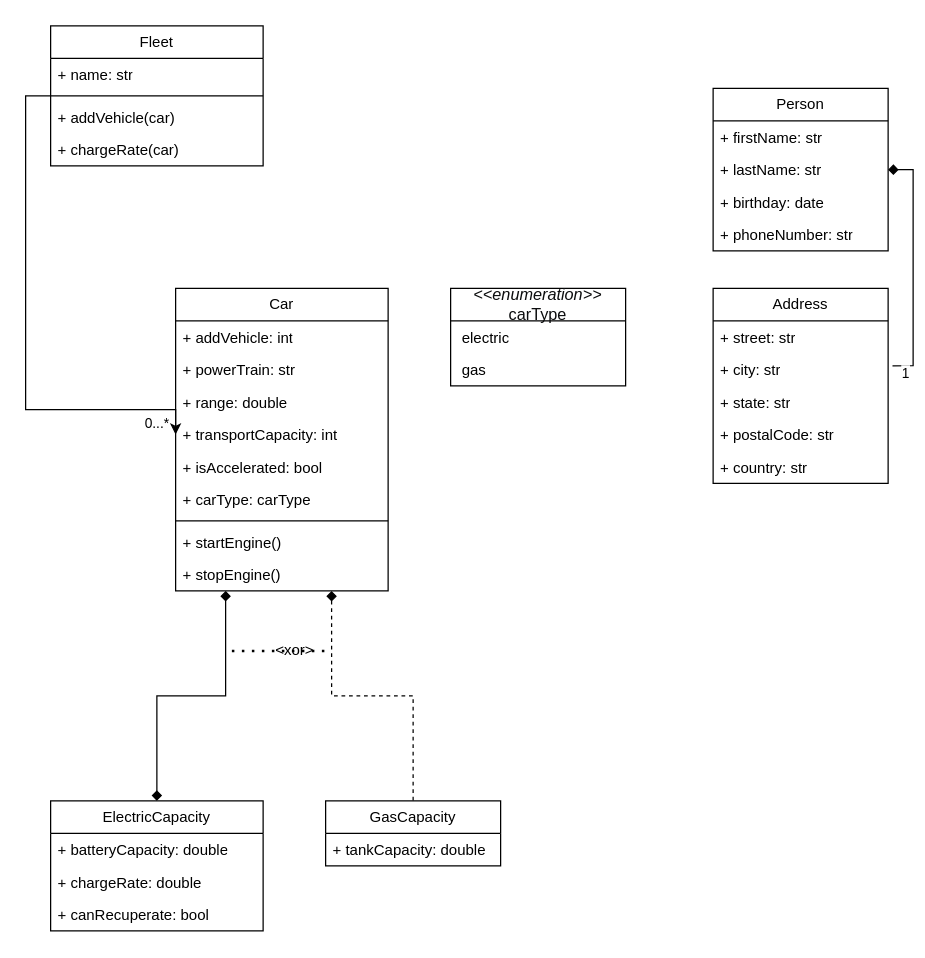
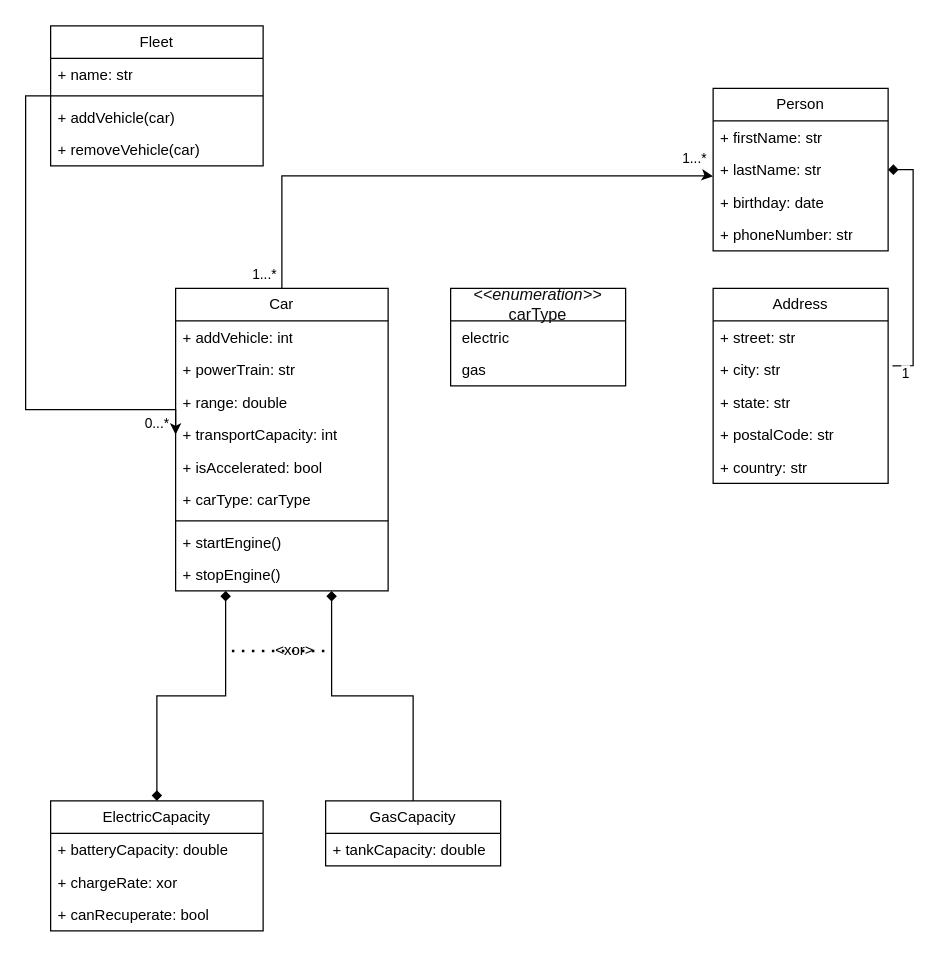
node "+ chargeRate(car)": label "+ chargeRate(car)" -> "+ removeVehicle(car)"
edge "Car" -> "+ lastName: str": added, labels "1...*", "1...*"
edge "GasCapacity" -> "+ stopEngine()": style dashed -> solid
node "+ chargeRate: double": label "+ chargeRate: double" -> "+ chargeRate: xor"
